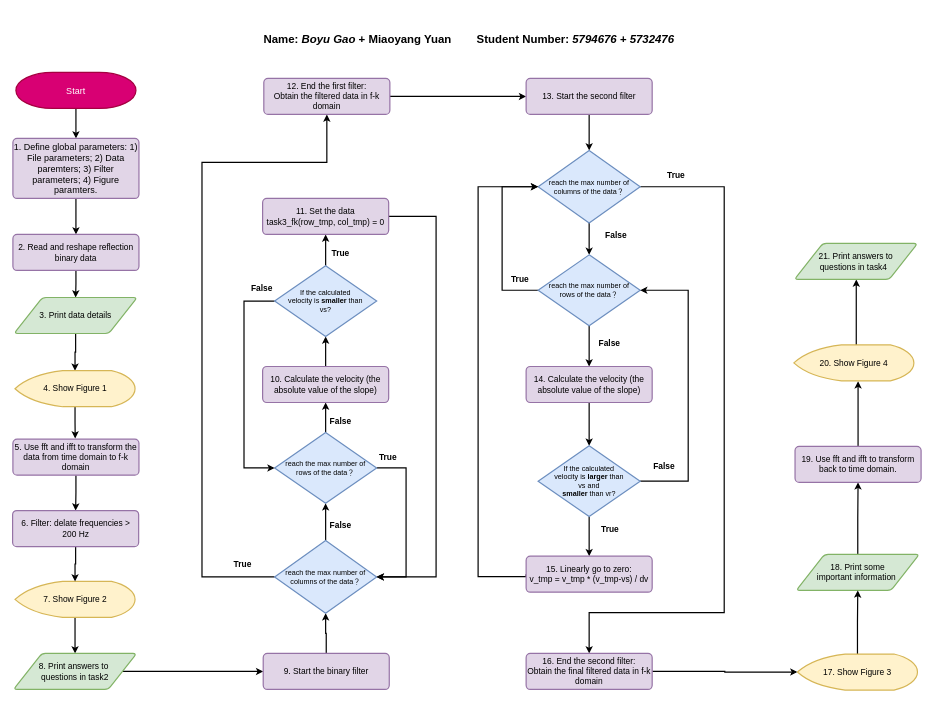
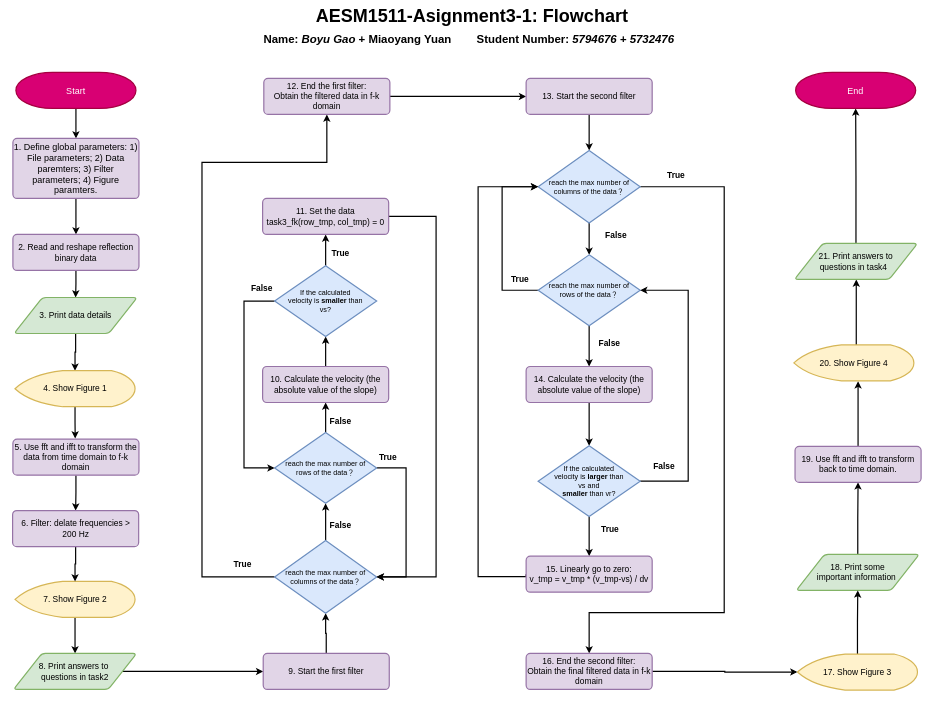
node "AESM1511-Asignment3-1: Flowchart": added
node "End": added
edge "21. Print answers to questions in task4" -> "End": added
node "9. Start the binary filter": label "9. Start the binary filter" -> "9. Start the first filter"
